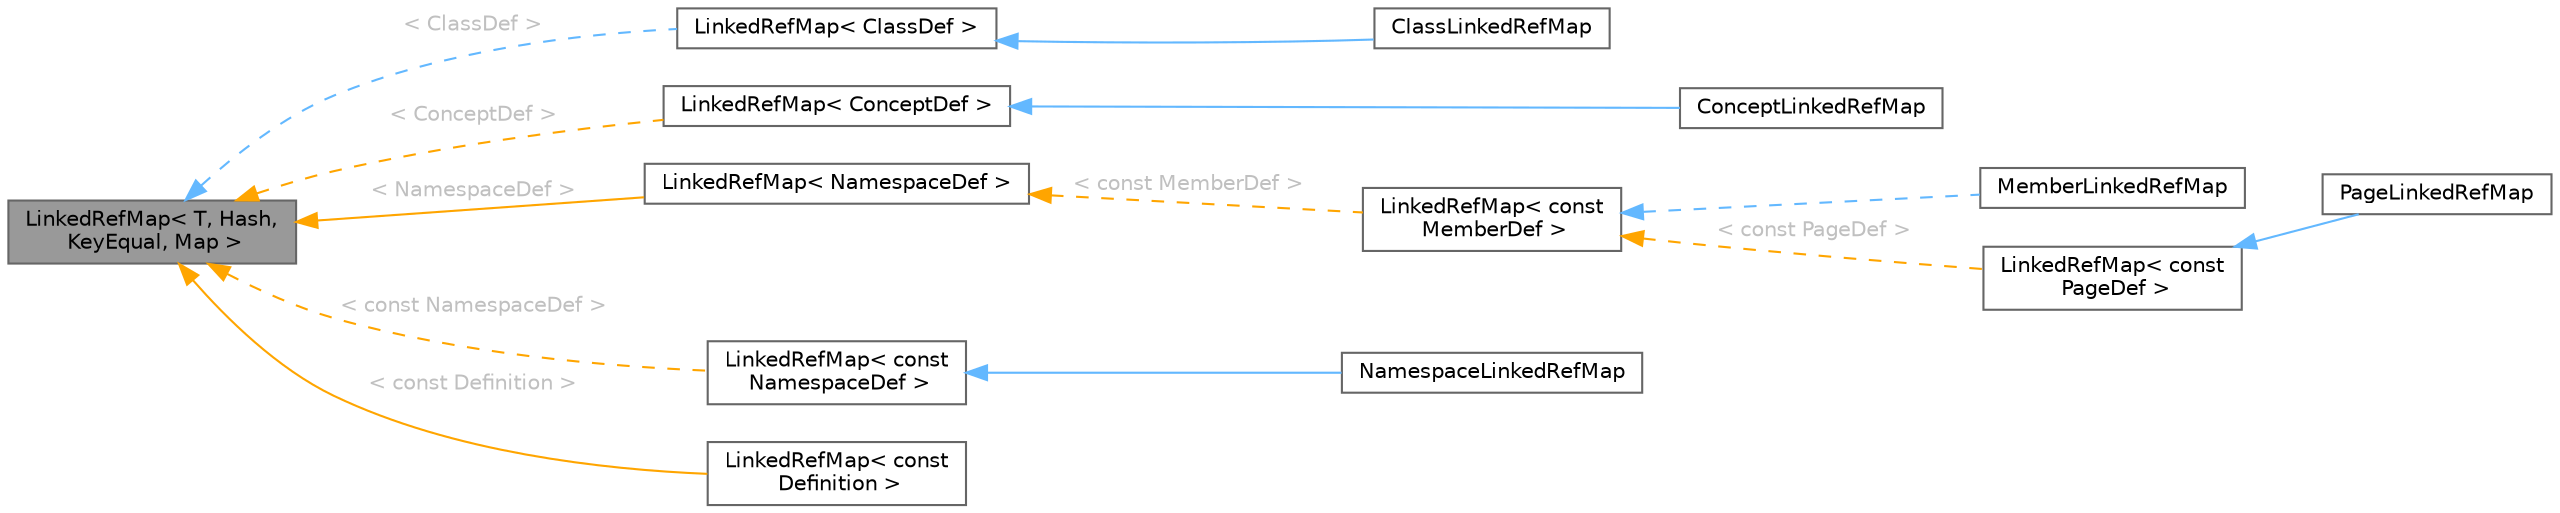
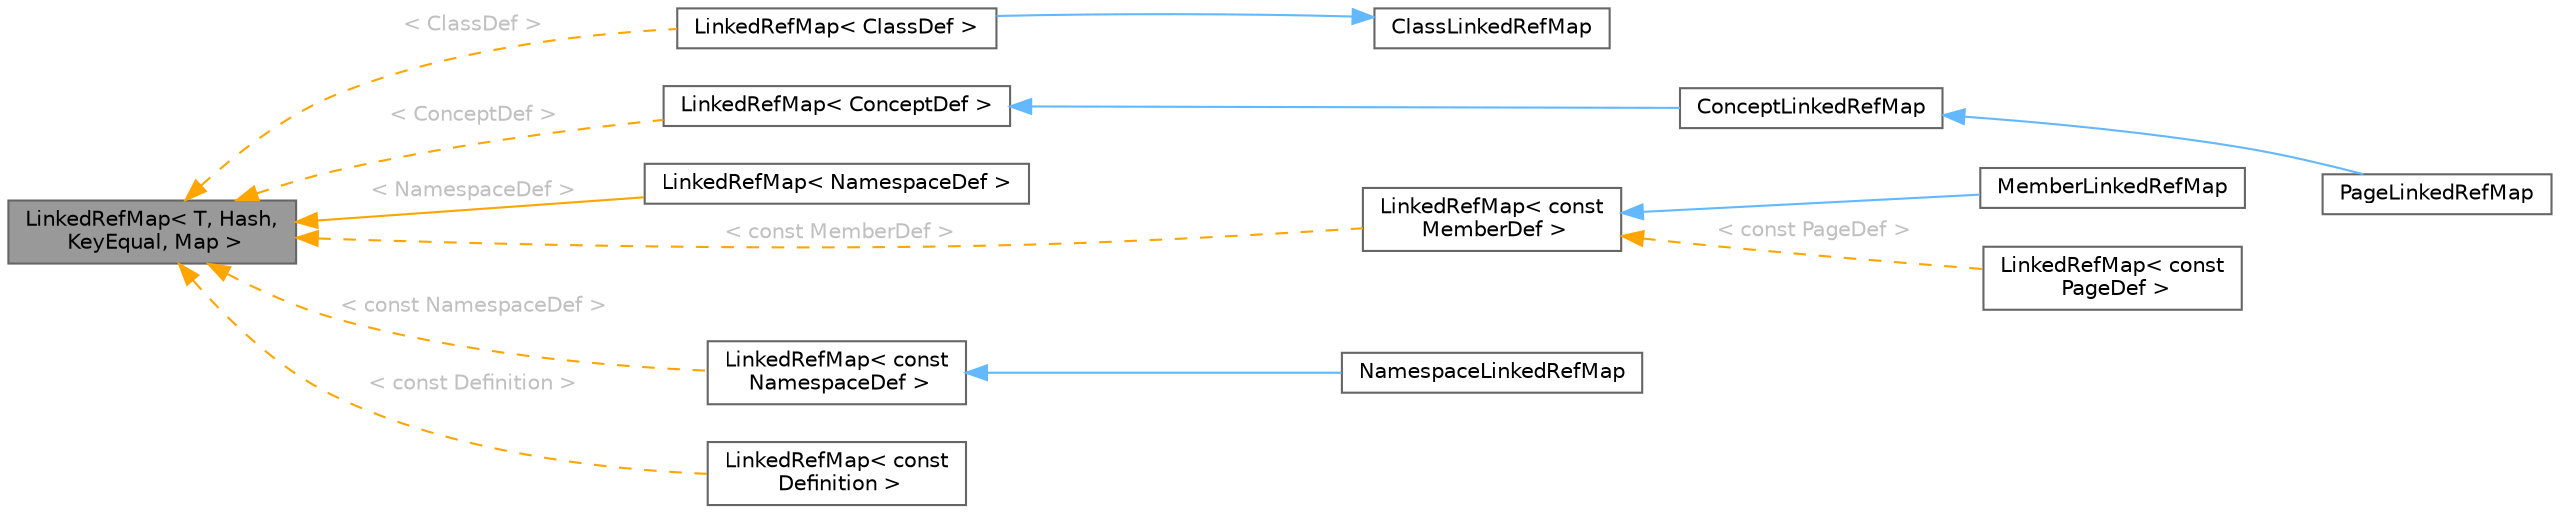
edge "ClassLinkedRefMap" -> "LinkedRefMap< ClassDef >": reversed
edge "LinkedRefMap< ClassDef >" -> "LinkedRefMap< T, Hash, KeyEqual, Map >": color steelblue1 -> orange
edge "MemberLinkedRefMap" -> "LinkedRefMap< const MemberDef >": style dashed -> solid
edge "LinkedRefMap< const MemberDef >" -> "LinkedRefMap< NamespaceDef >": now "LinkedRefMap< const MemberDef >" -> "LinkedRefMap< T, Hash, KeyEqual, Map >"
edge "PageLinkedRefMap" -> "LinkedRefMap< const PageDef >": now "PageLinkedRefMap" -> "ConceptLinkedRefMap"
edge "LinkedRefMap< const Definition >" -> "LinkedRefMap< T, Hash, KeyEqual, Map >": style solid -> dashed
